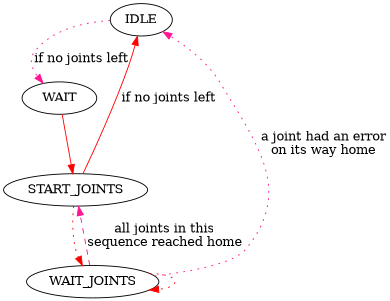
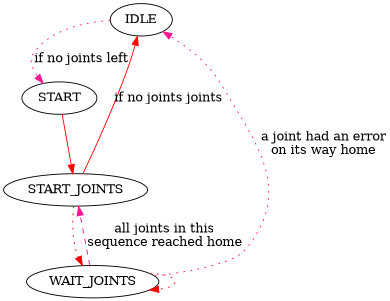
node "WAIT": label "WAIT" -> "START"
edge "START_JOINTS" -> "IDLE": label "if no joints left" -> "if no joints joints"
